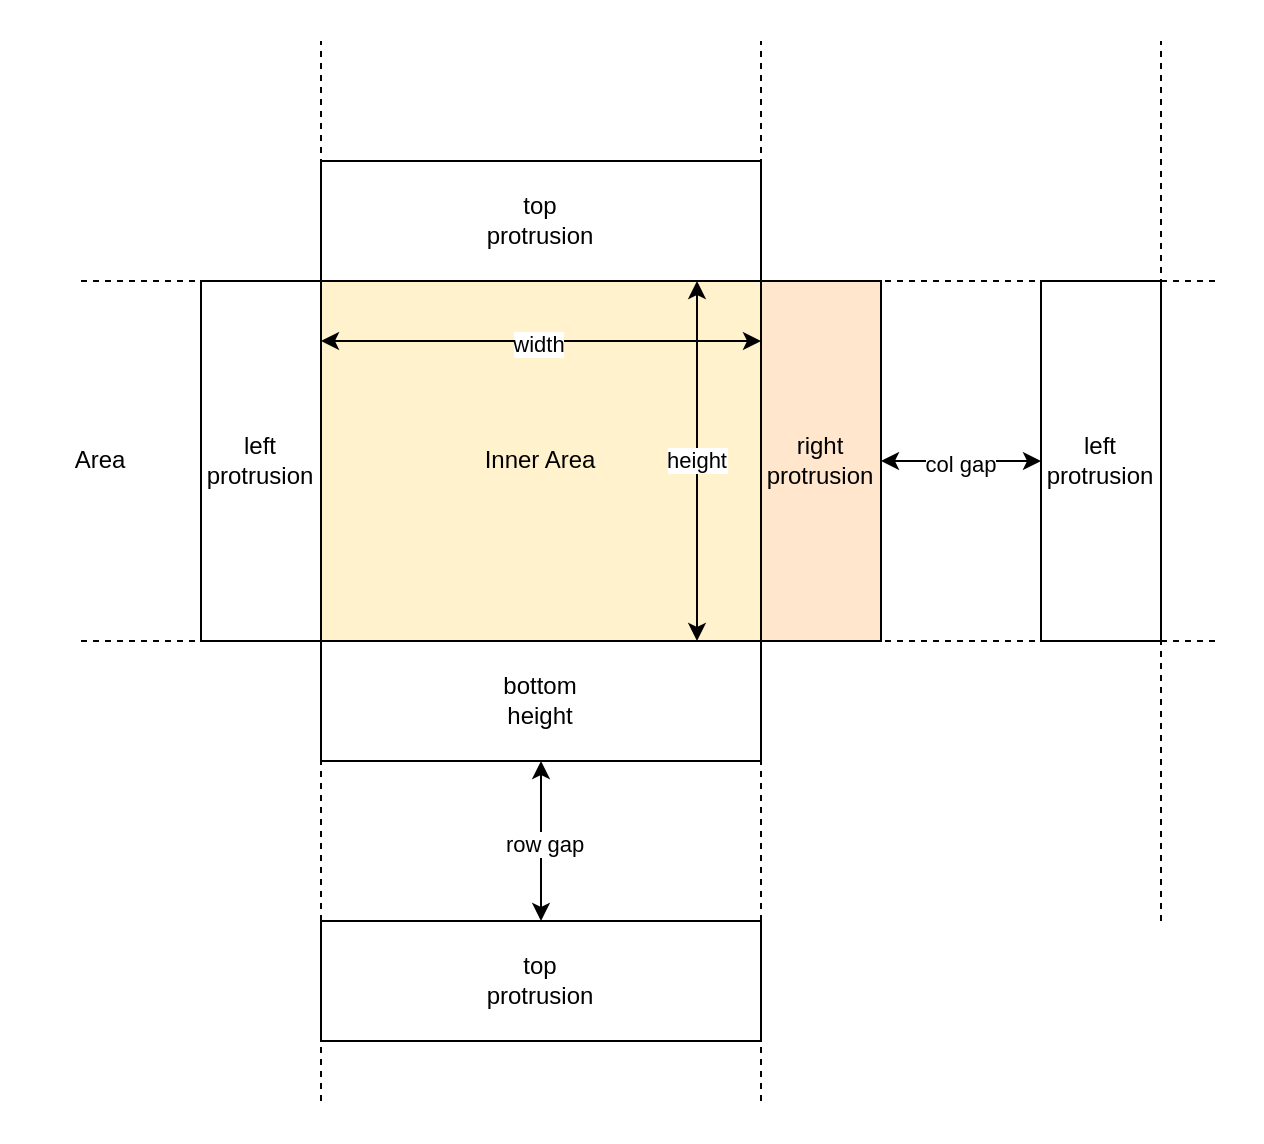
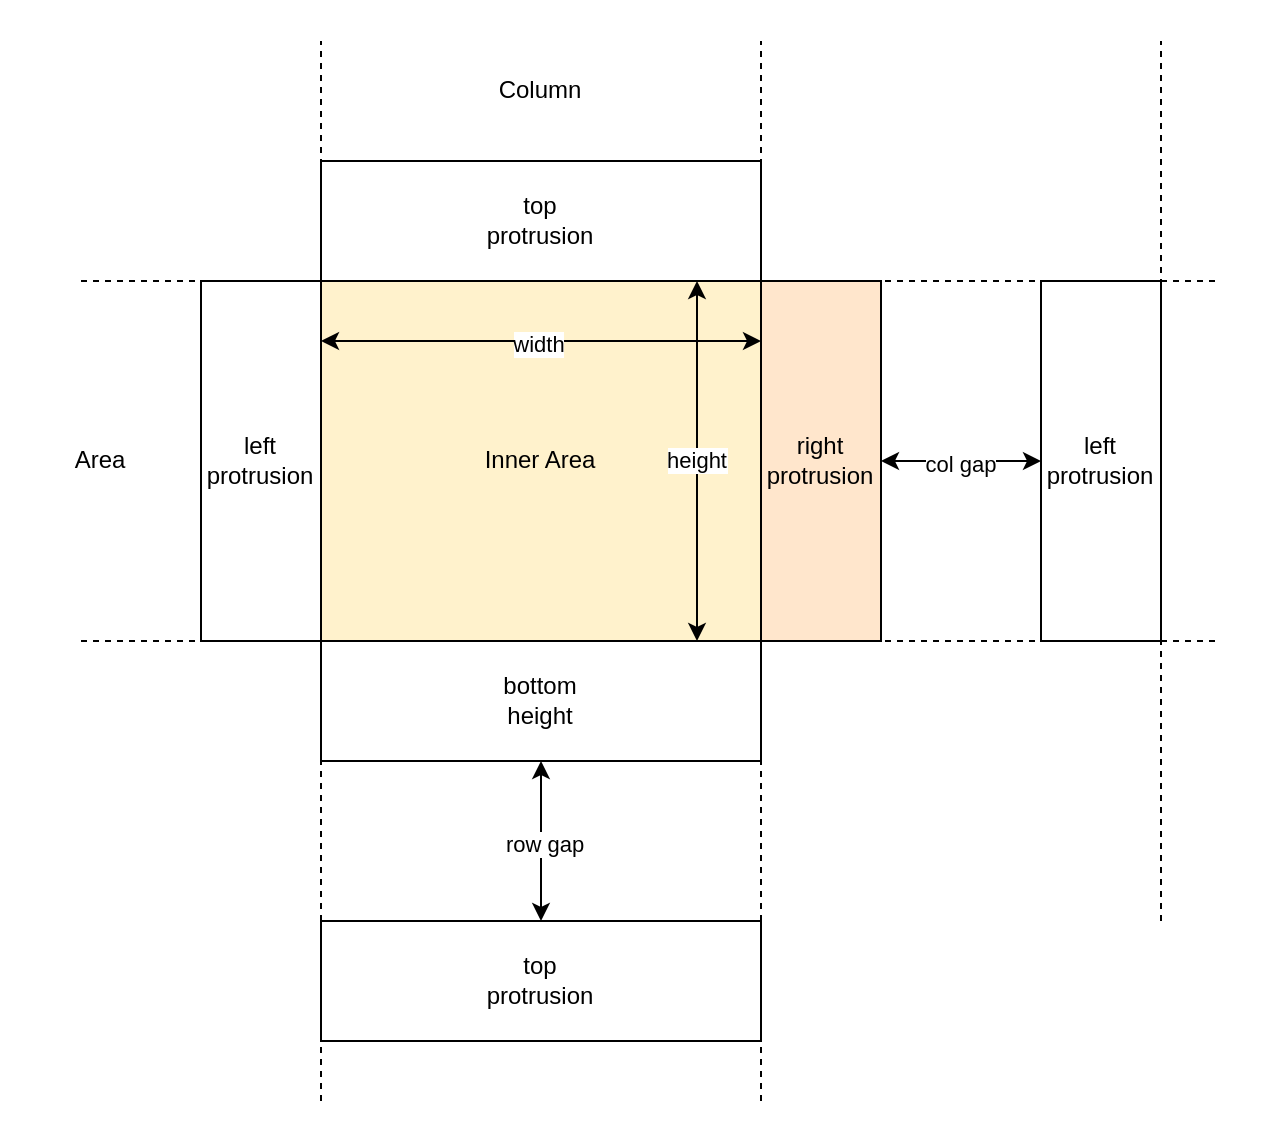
node "Column": added
